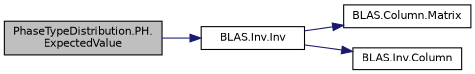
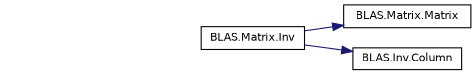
node "BLAS.Column.Matrix": label "BLAS.Column.Matrix" -> "BLAS.Matrix.Matrix"
node "PhaseTypeDistribution.PH. ExpectedValue": removed
node "BLAS.Inv.Inv": label "BLAS.Inv.Inv" -> "BLAS.Matrix.Inv"
